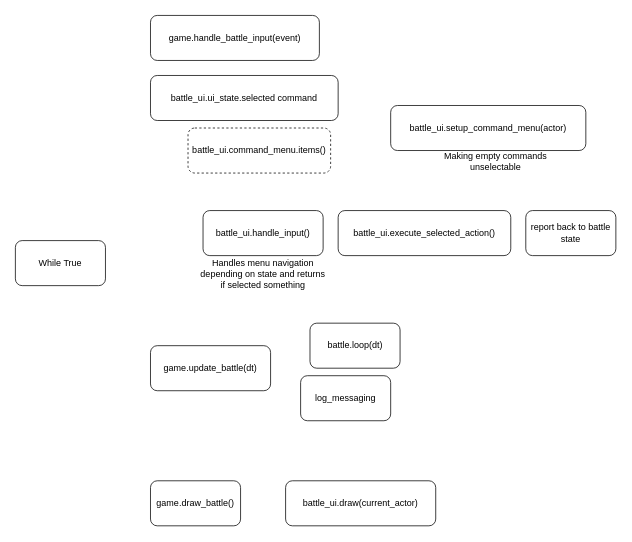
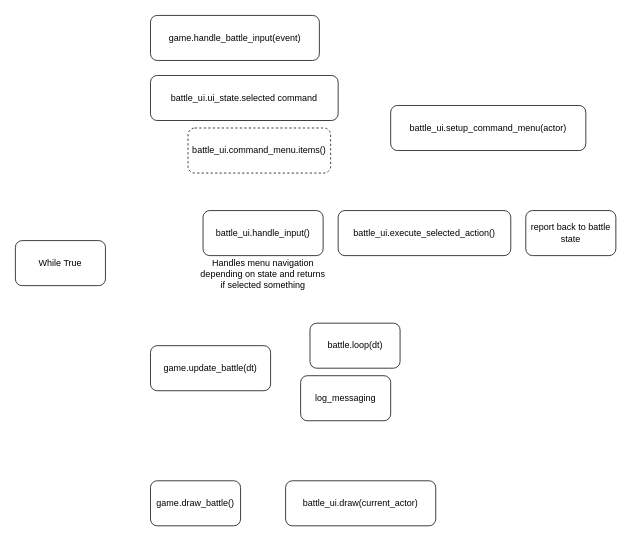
node "Making empty commands unselectable": removed
